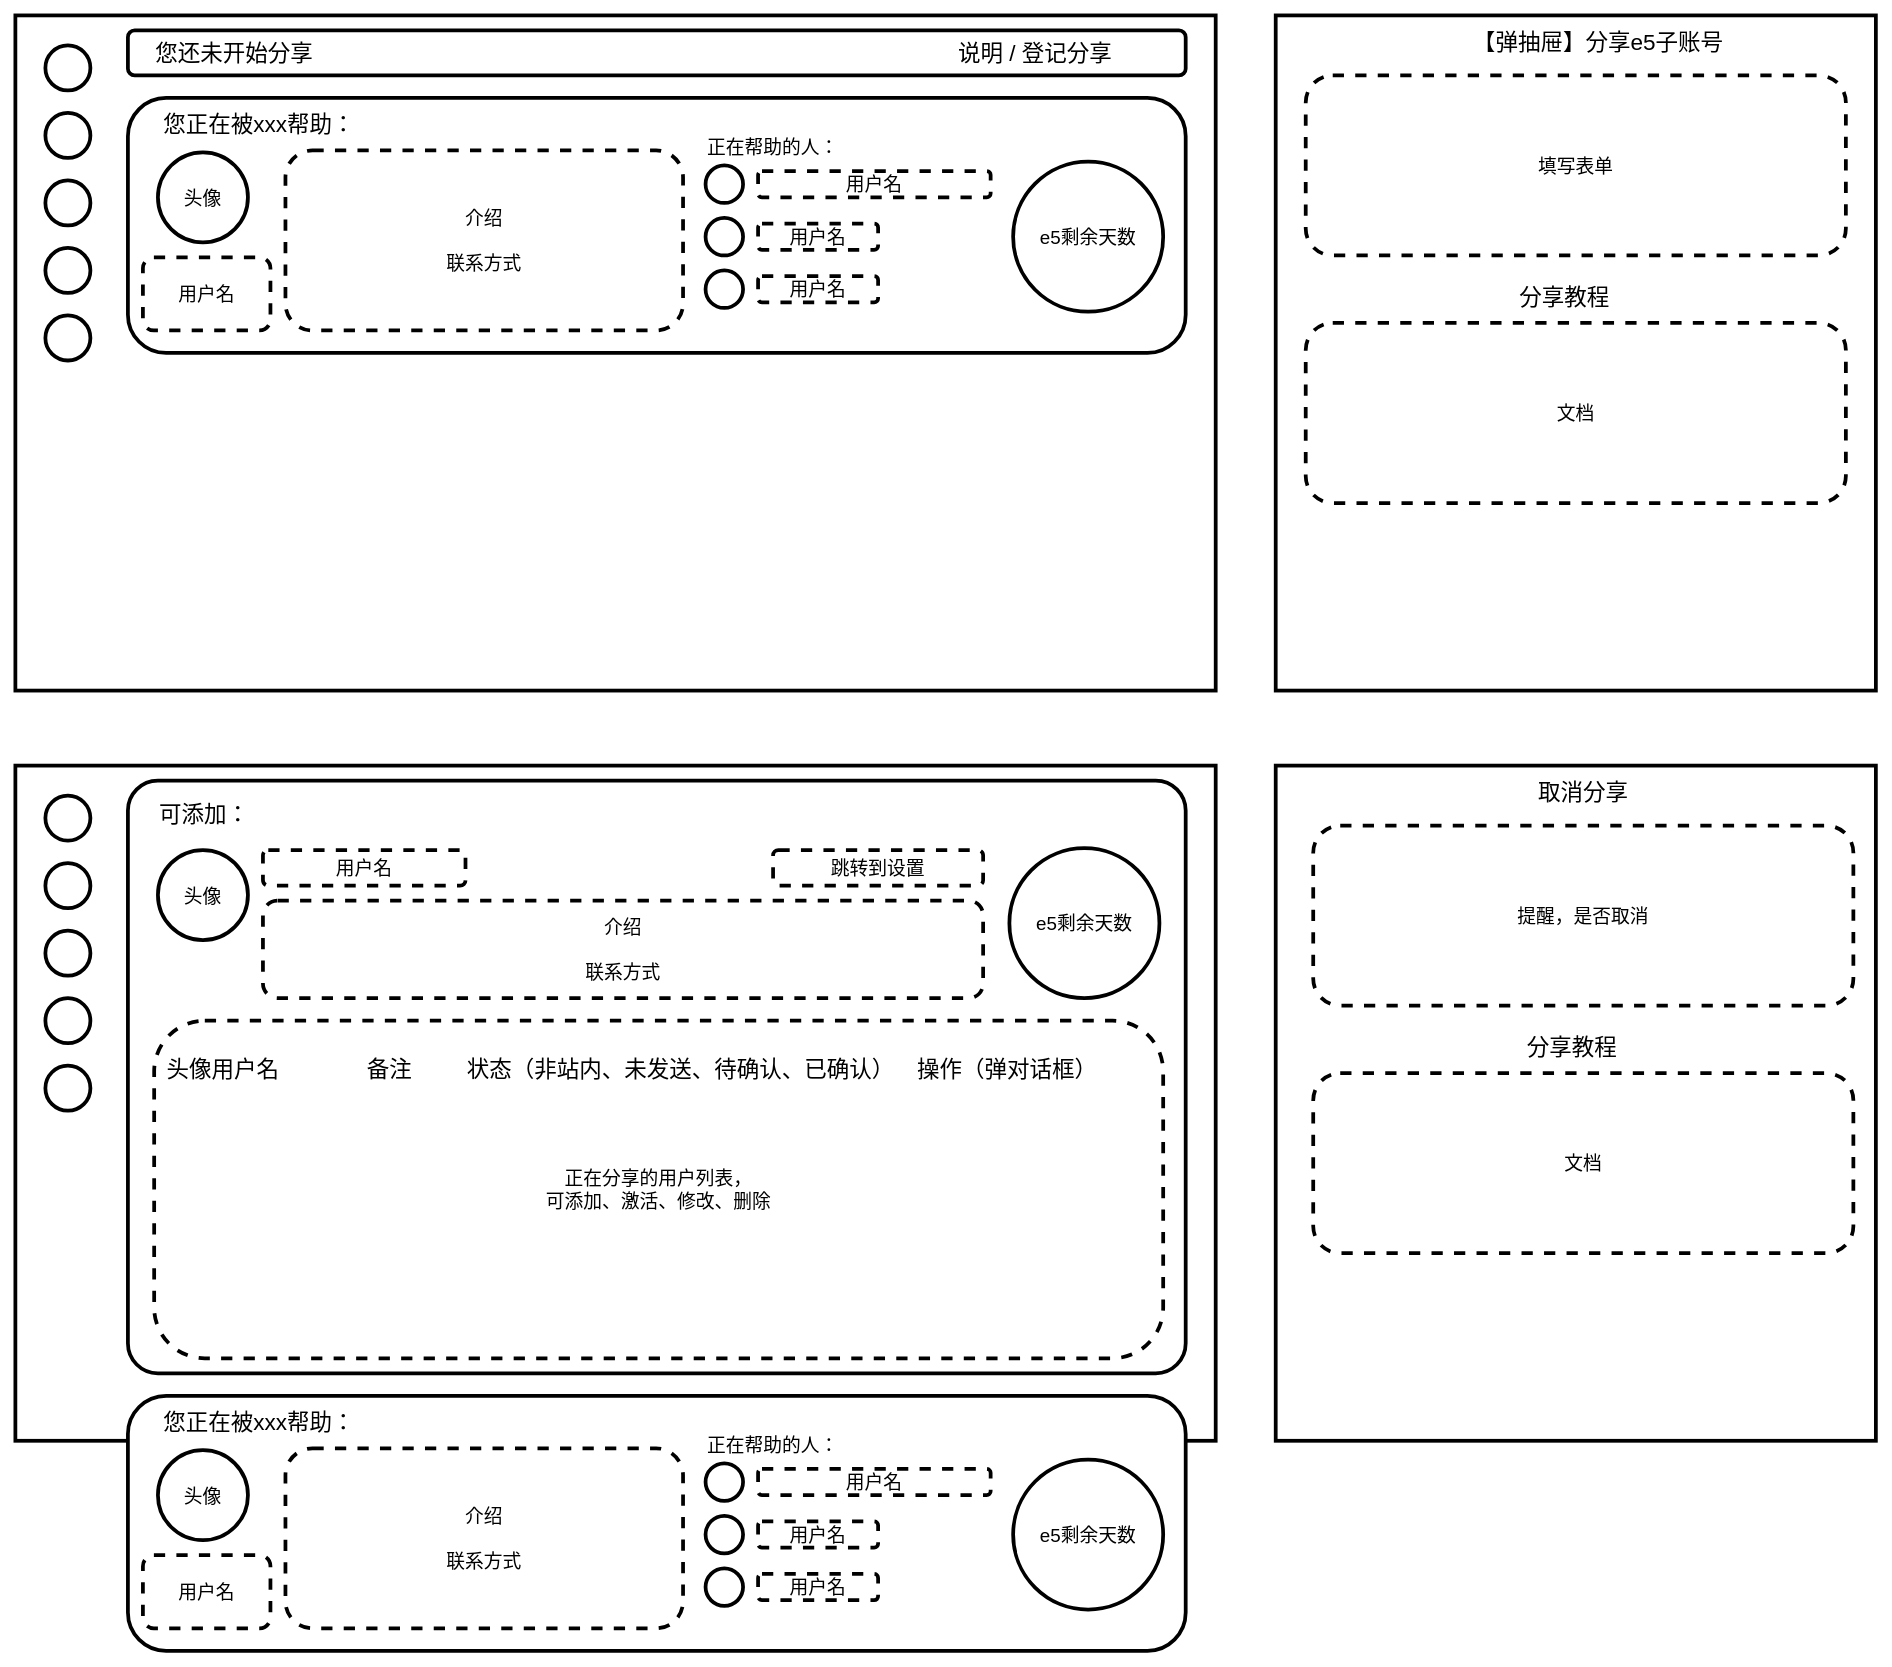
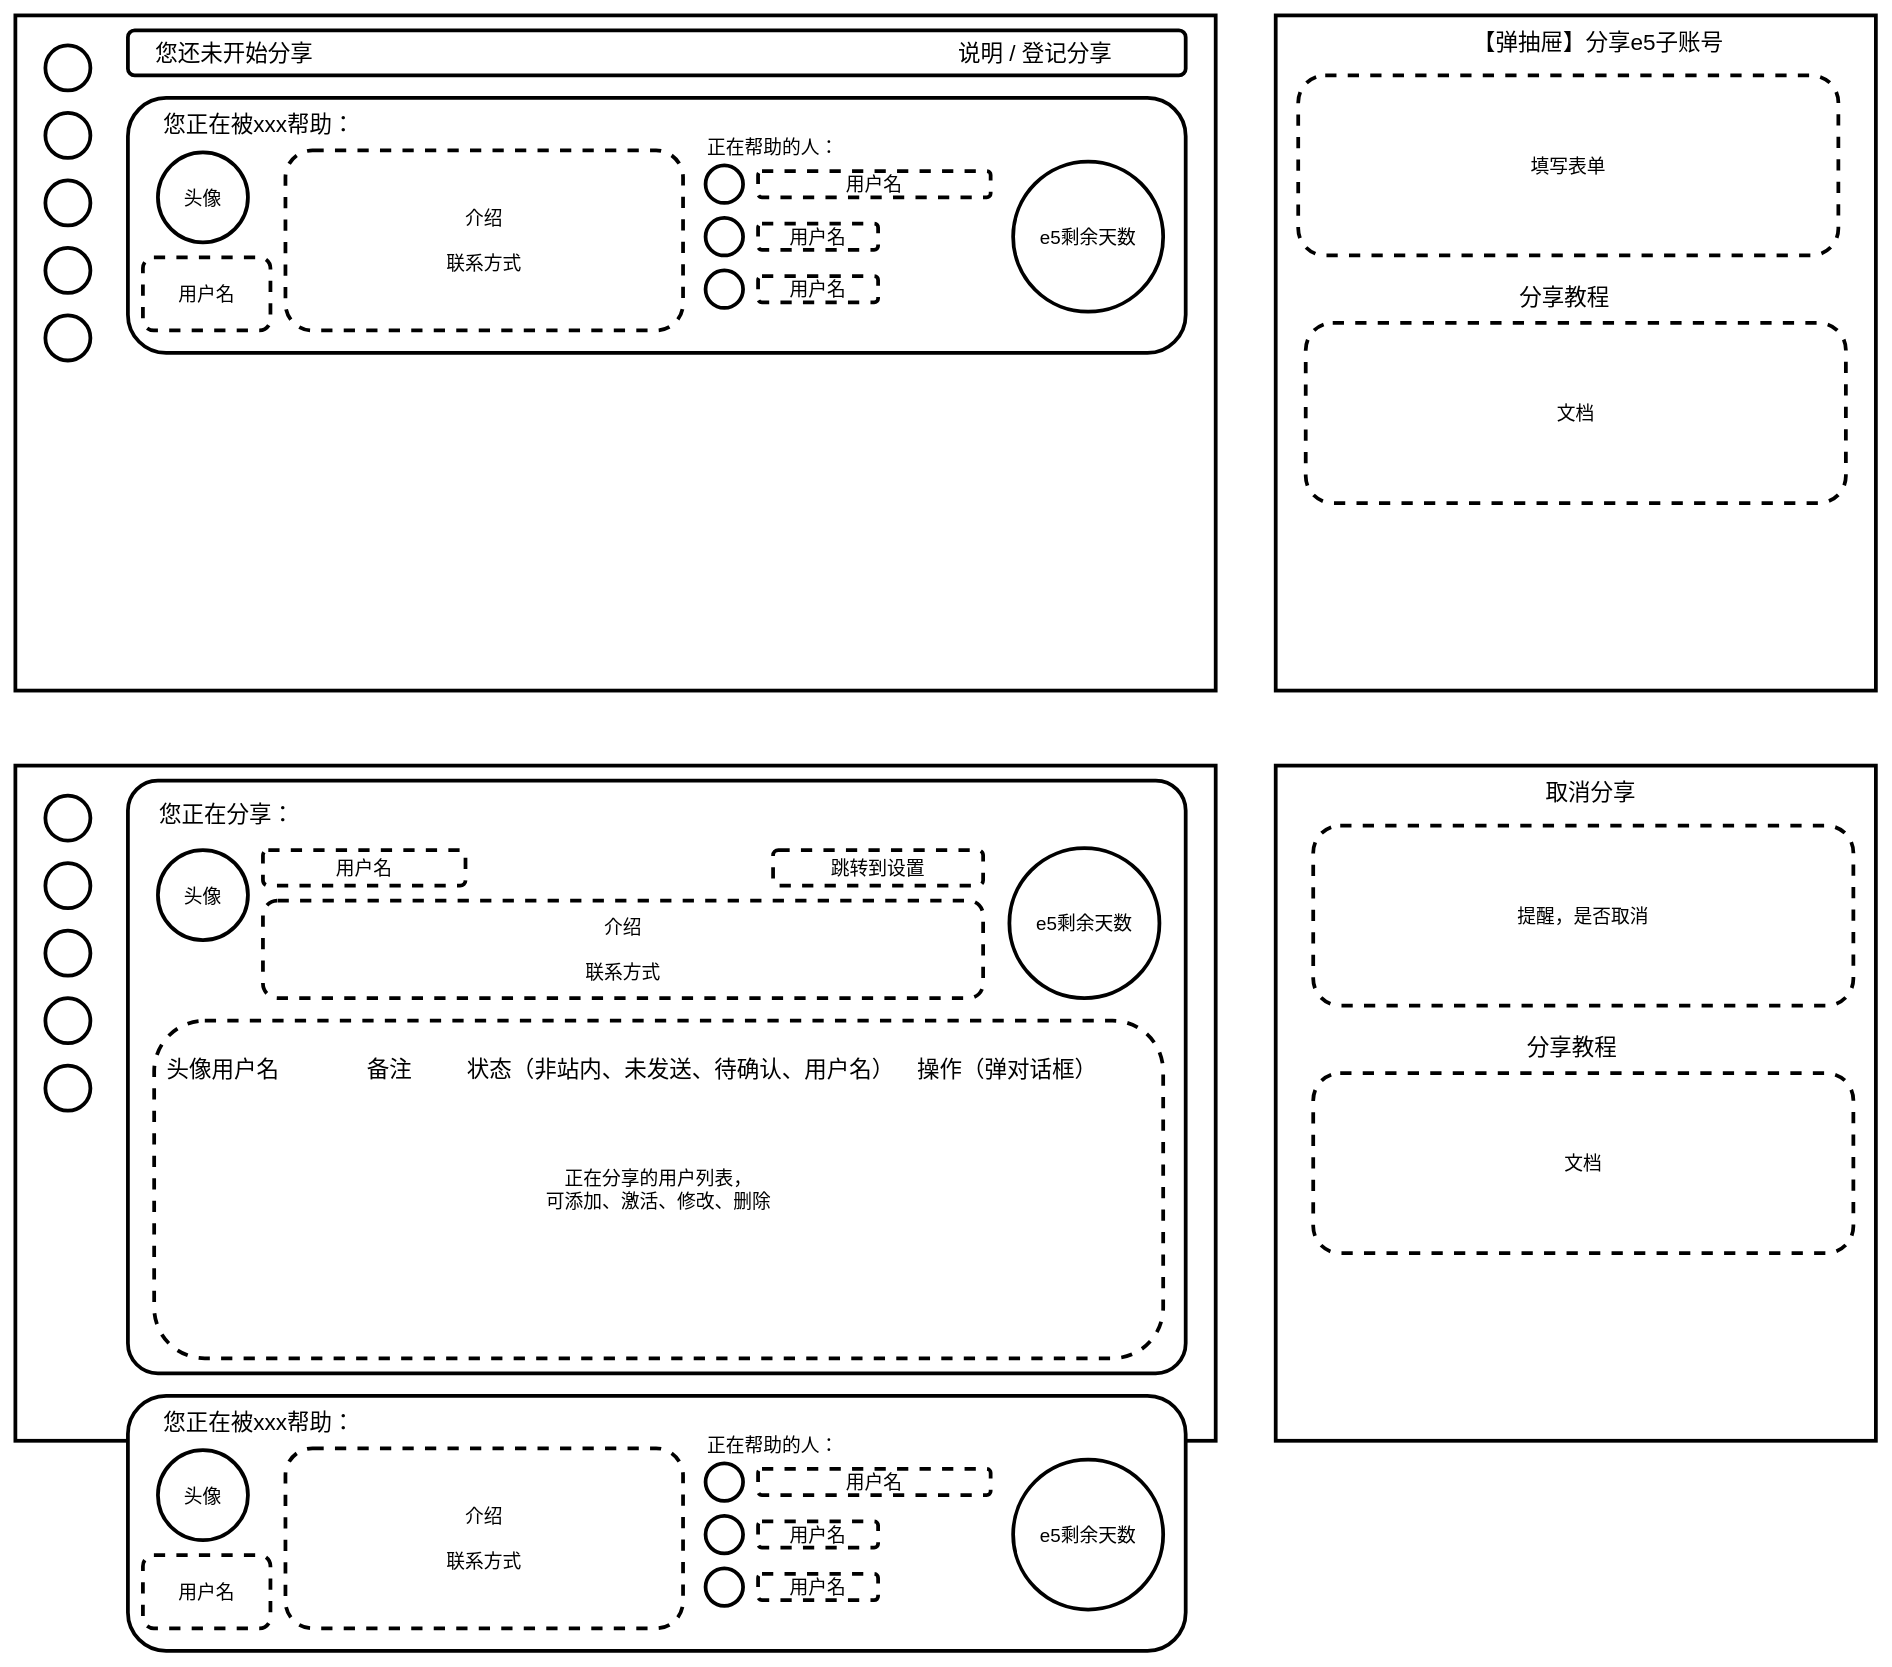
node "填写表单": moved (1575, 165) -> (1568, 165)
node "取消分享": moved (1583, 792) -> (1590, 792)
node "可添加：": label "可添加：" -> "您正在分享："
node "头像用户名 备注 状态（非站内、未发送、待确认、已确认） 操作（弹对话框）": label "头像用户名 备注 状态（非站内、未发送、待确认、已确认） 操作（弹对话框）" -> "头像用户名 备注 状态（非站内、未发送、待确认、用户名） 操作（弹对话框）"
